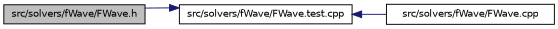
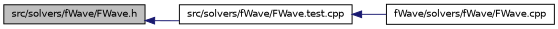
edge "src/solvers/fWave/FWave.h" -> "src/solvers/fWave/FWave.test.cpp": reversed
node "src/solvers/fWave/FWave.cpp": label "src/solvers/fWave/FWave.cpp" -> "fWave/solvers/fWave/FWave.cpp"
